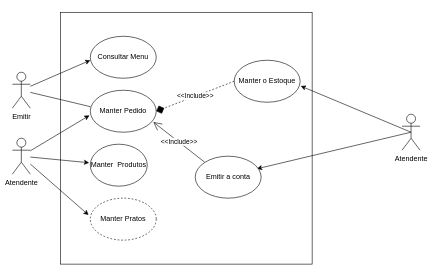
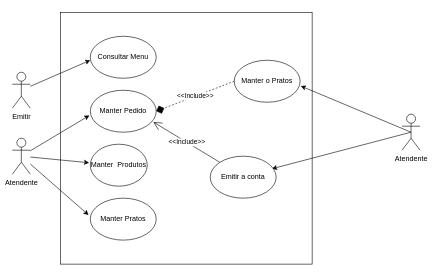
node "Manter o Estoque": label "Manter o Estoque" -> "Manter o Pratos"
edge "Emitir" -- "Manter Pedido": removed
node "Emitir a conta": moved (228, 177) -> (243, 177)
node "Manter Pratos": style dashed -> solid
